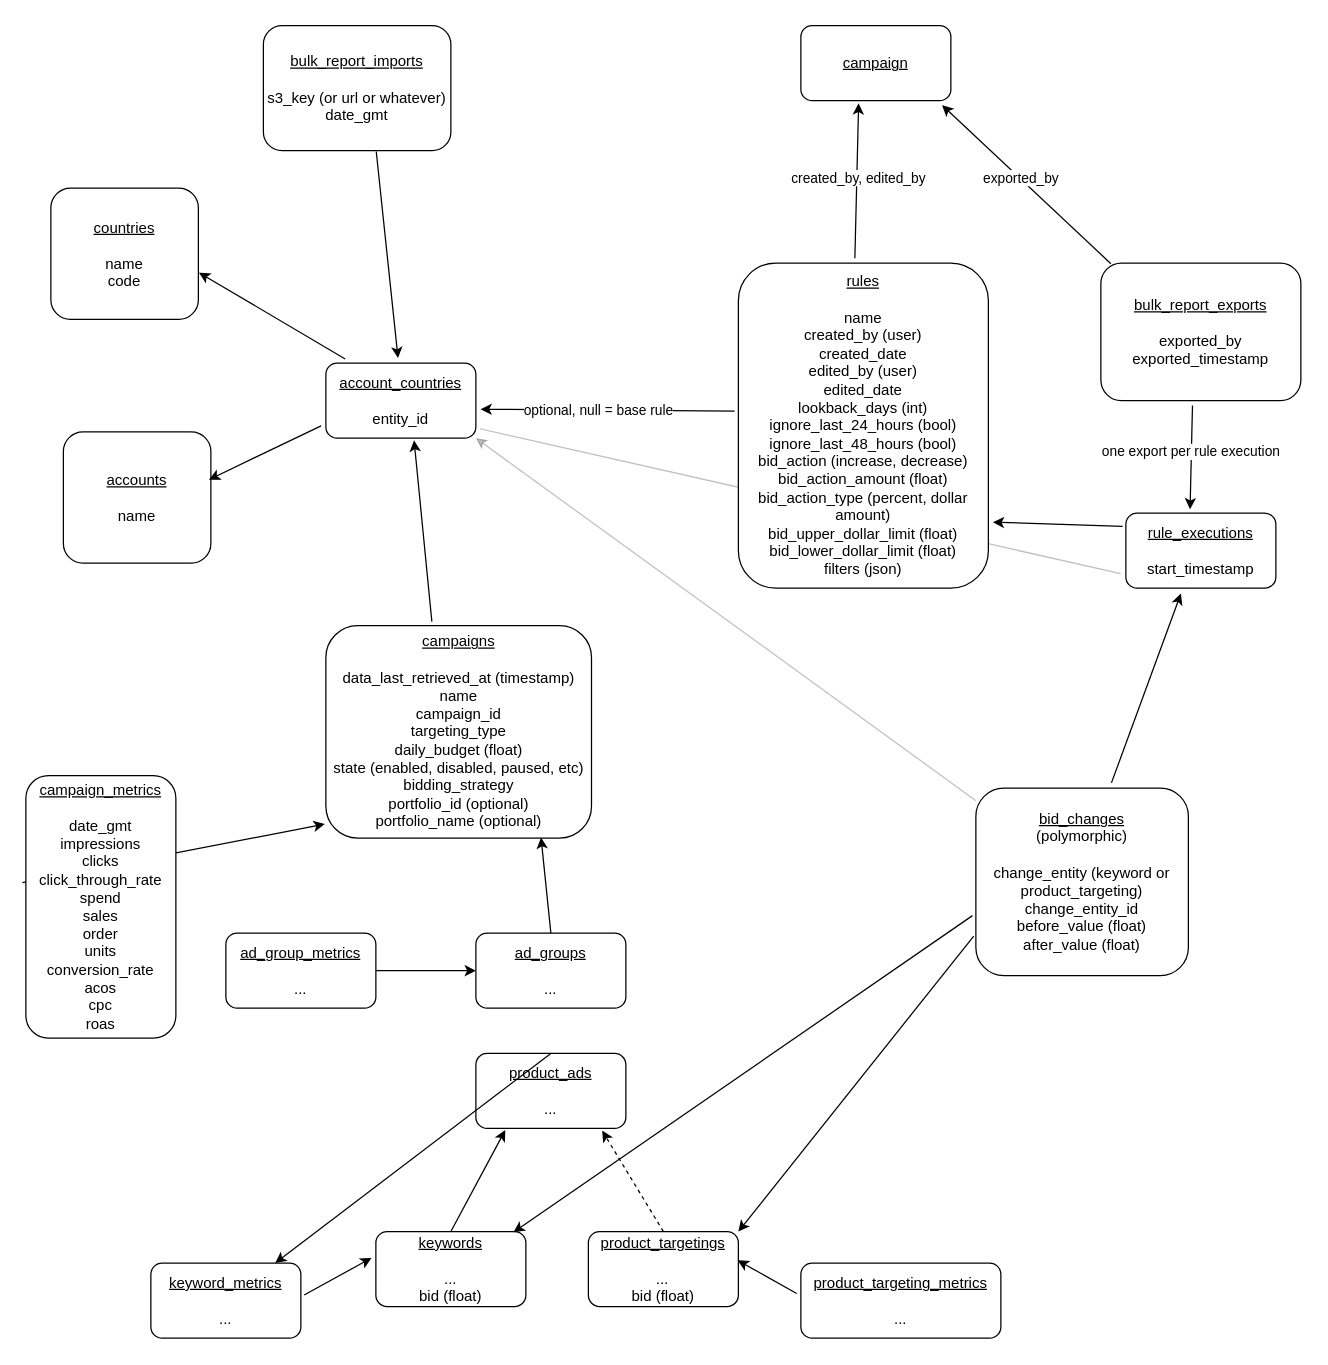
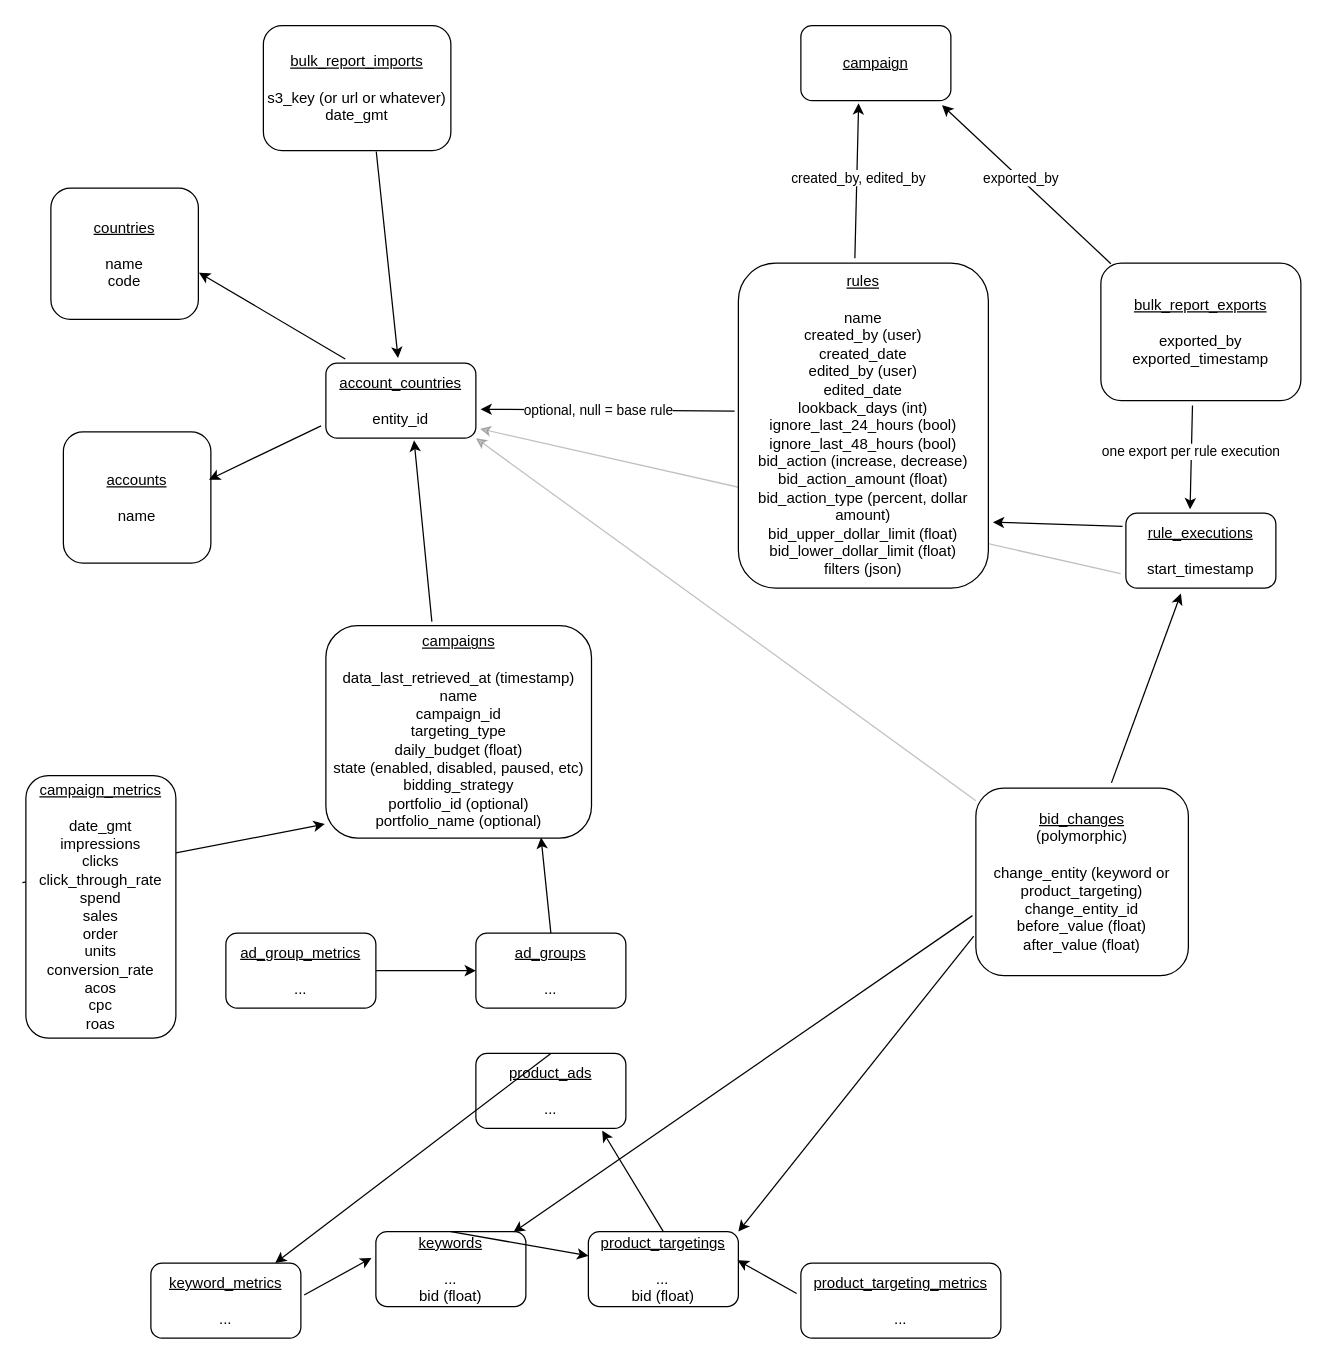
edge "account_countries entity_id" -- "rule_executions start_timestamp": arrowhead none -> classic
edge "keywords ... bid (float)" -> "product_ads ...": now "keywords ... bid (float)" -> "product_targetings ... bid (float)"
edge "product_targetings ... bid (float)" -> "product_ads ...": style dashed -> solid
